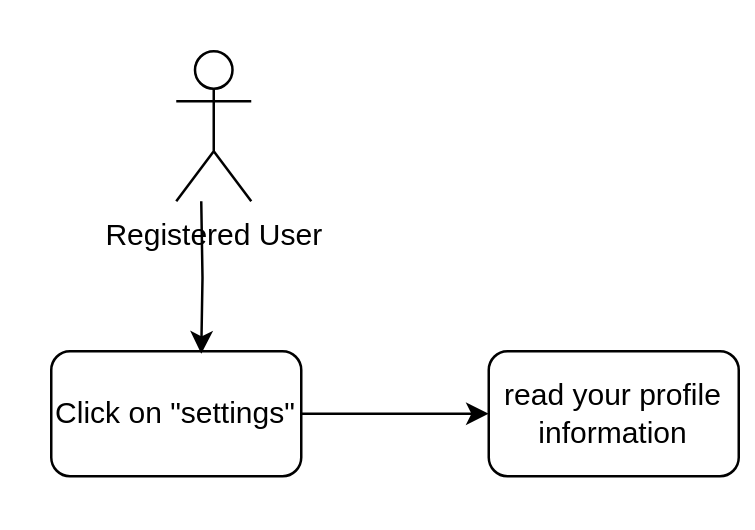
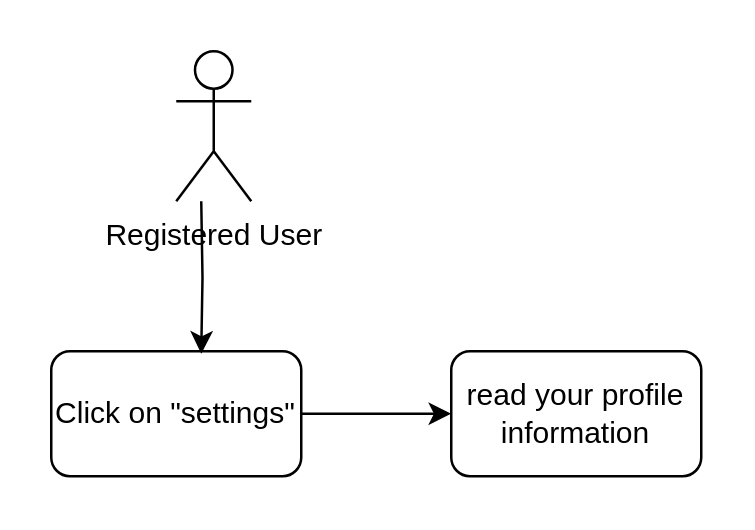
node "read your profile information": moved (614, 414) -> (576, 414)
